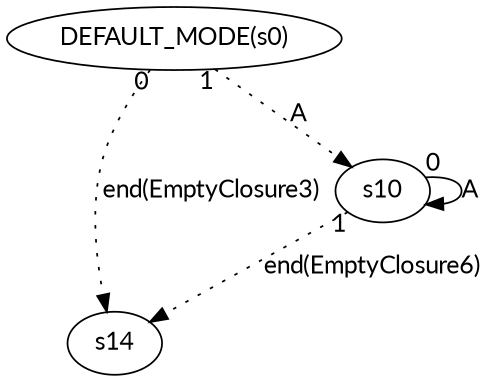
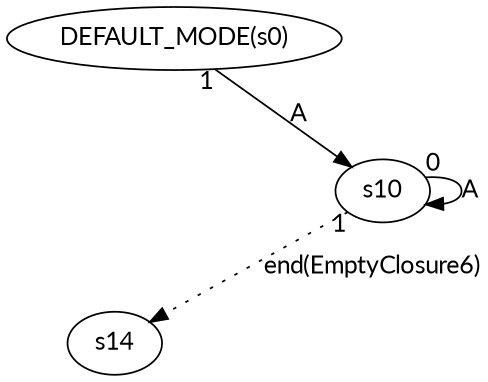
edge "DEFAULT_MODE(s0)" -> "s10": style dotted -> solid
edge "DEFAULT_MODE(s0)" -> "s14": removed, label "end(EmptyClosure3)"
